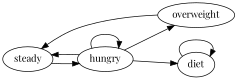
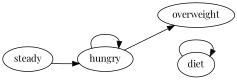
edge "overweight" -> "steady": removed
edge "hungry" -> "steady": removed
edge "hungry" -> "diet": removed
